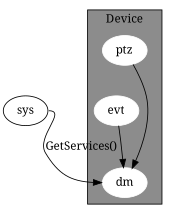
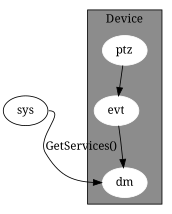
edge "ptz" -> "dm": now "ptz" -> "evt"
